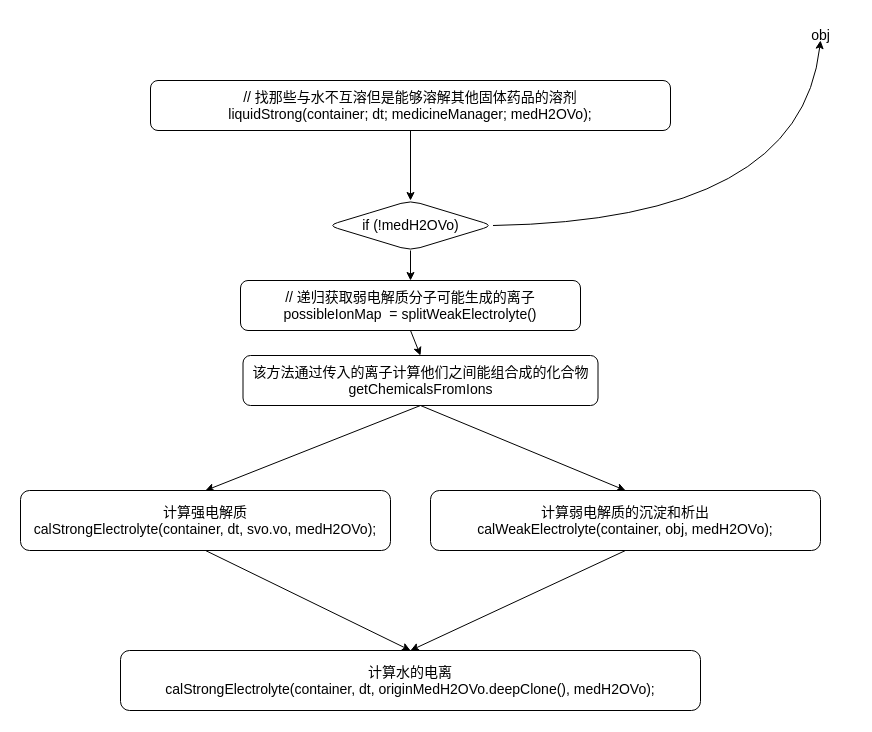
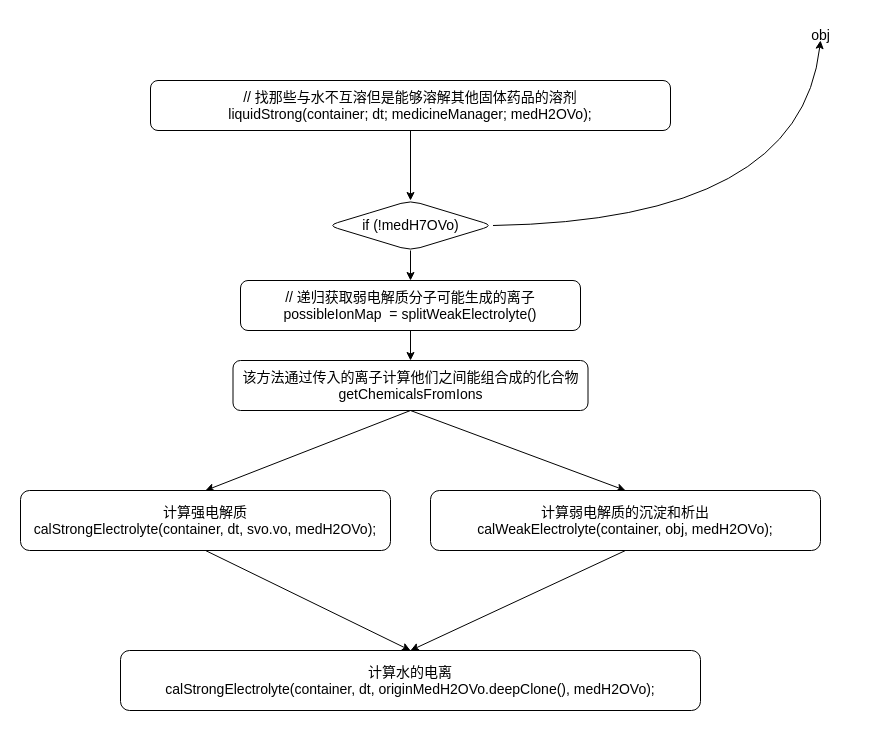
node "if (!medH2OVo)": label "if (!medH2OVo)" -> "if (!medH7OVo)"
node "该方法通过传入的离子计算他们之间能组合成的化合物 getChemicalsFromIons": moved (421, 381) -> (411, 386)
